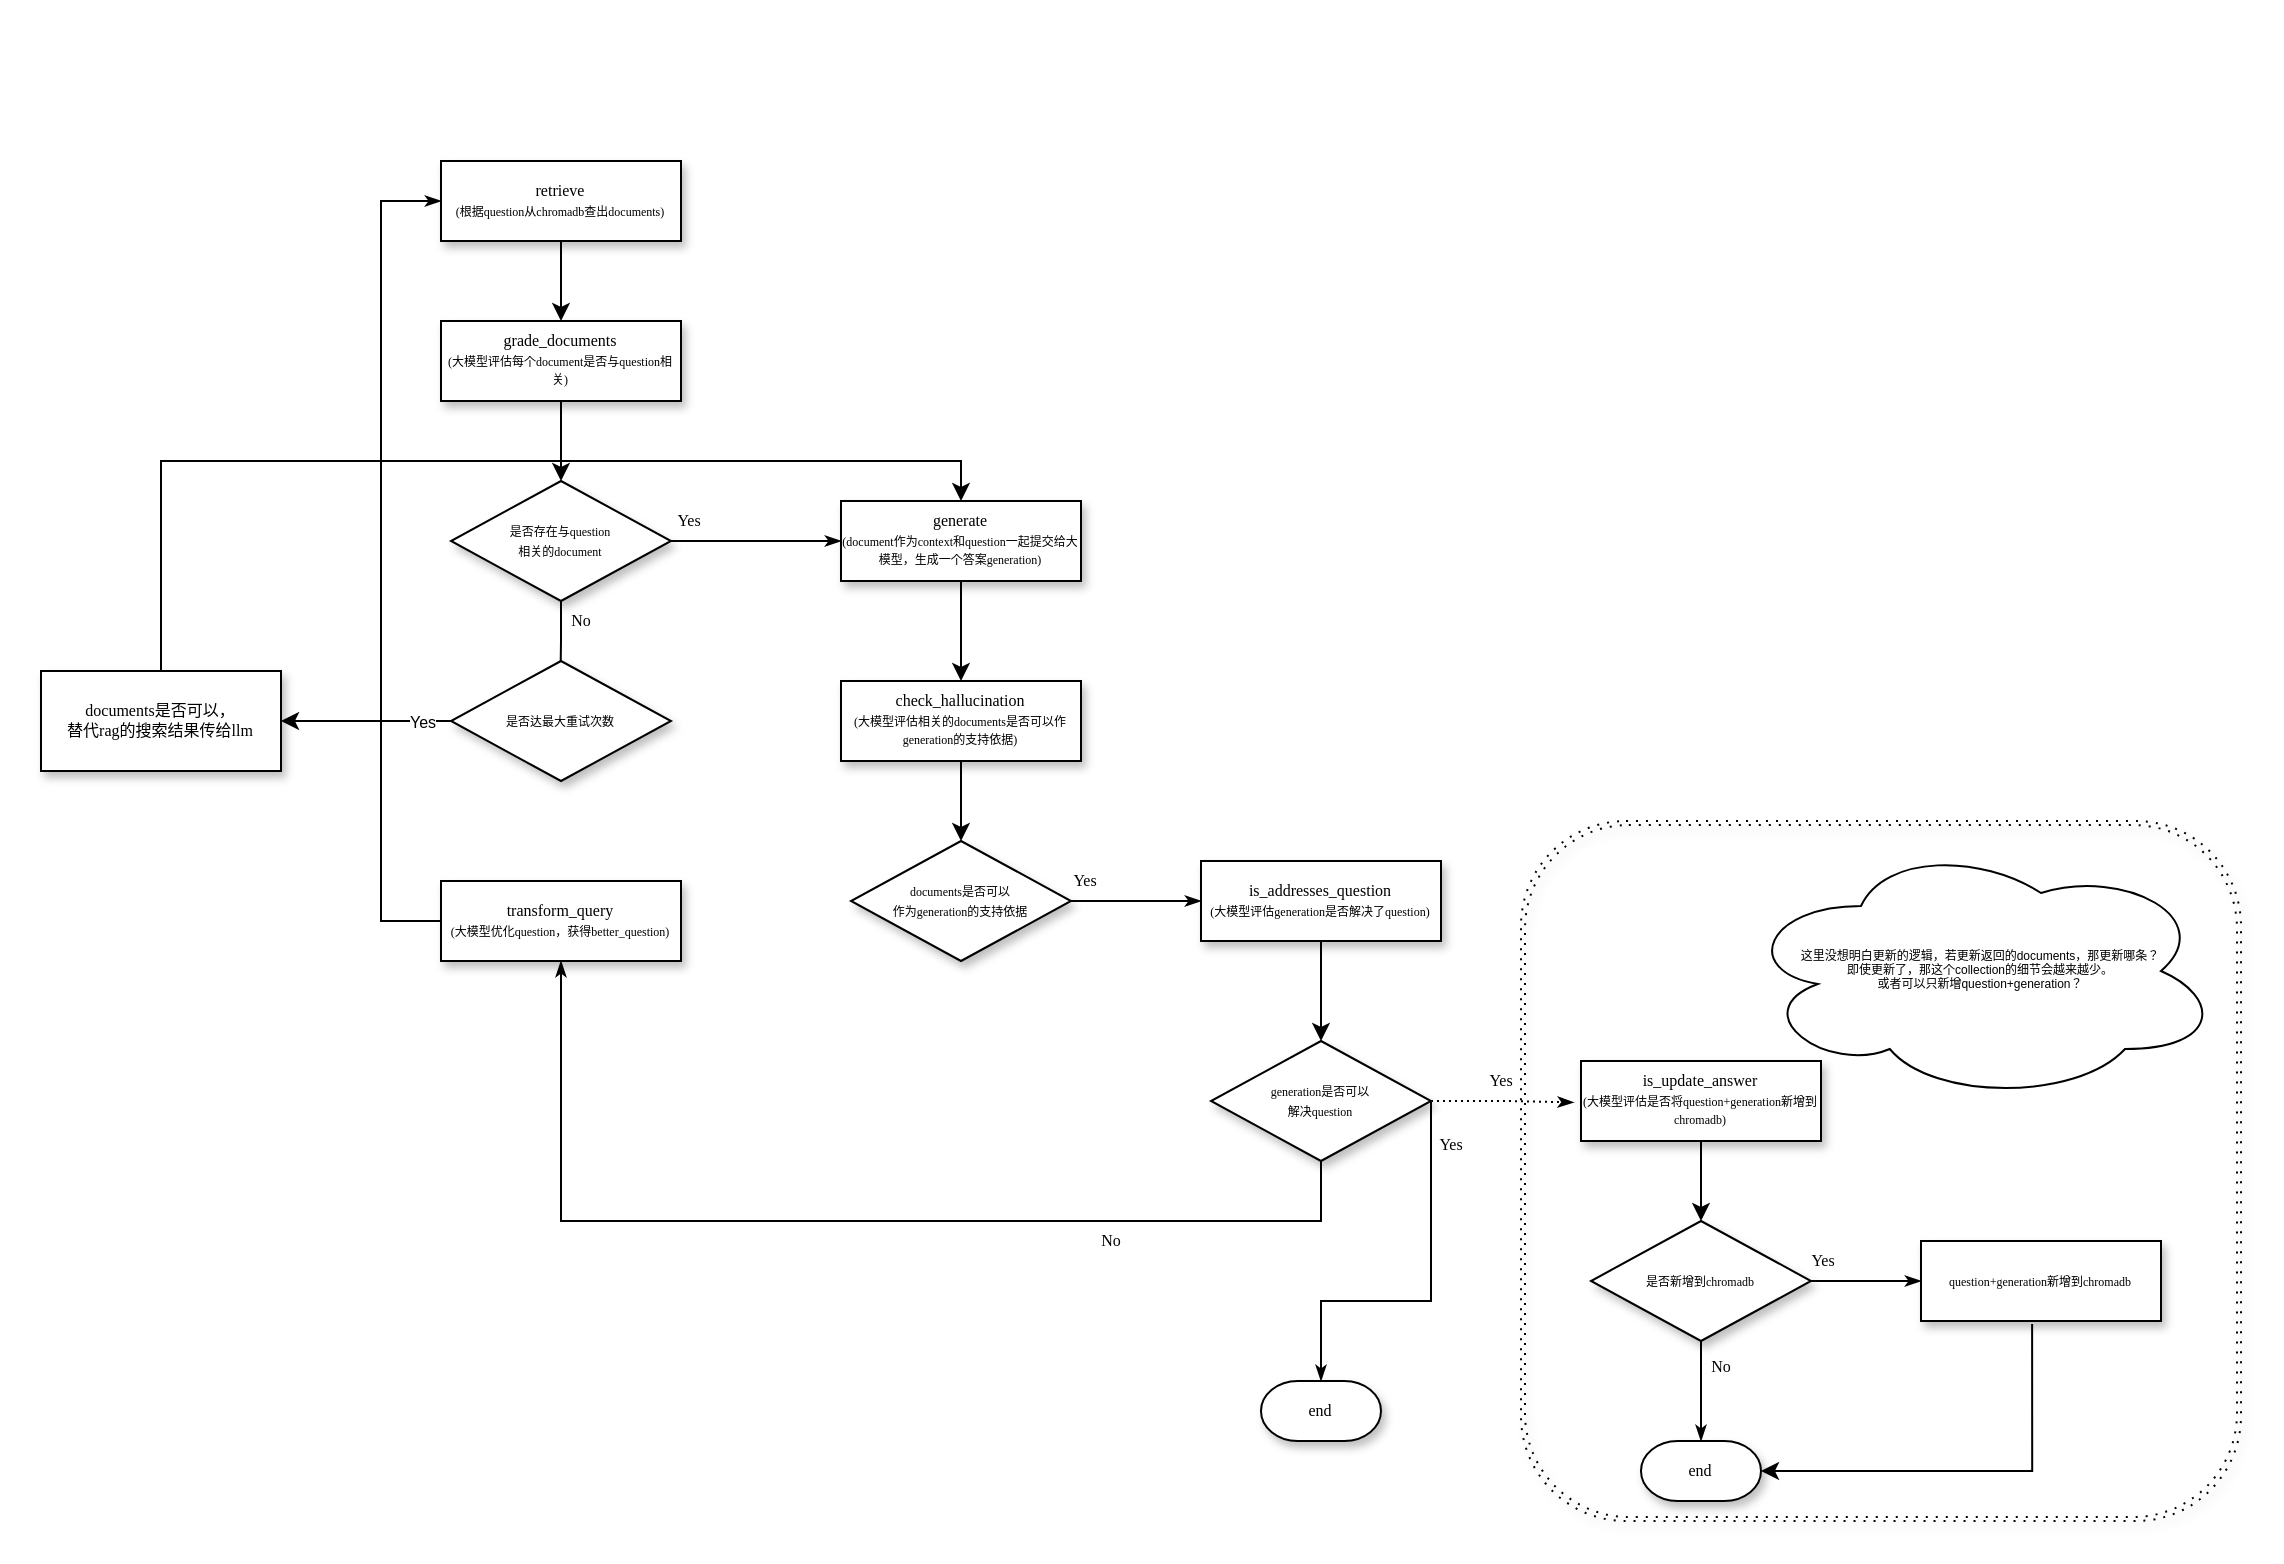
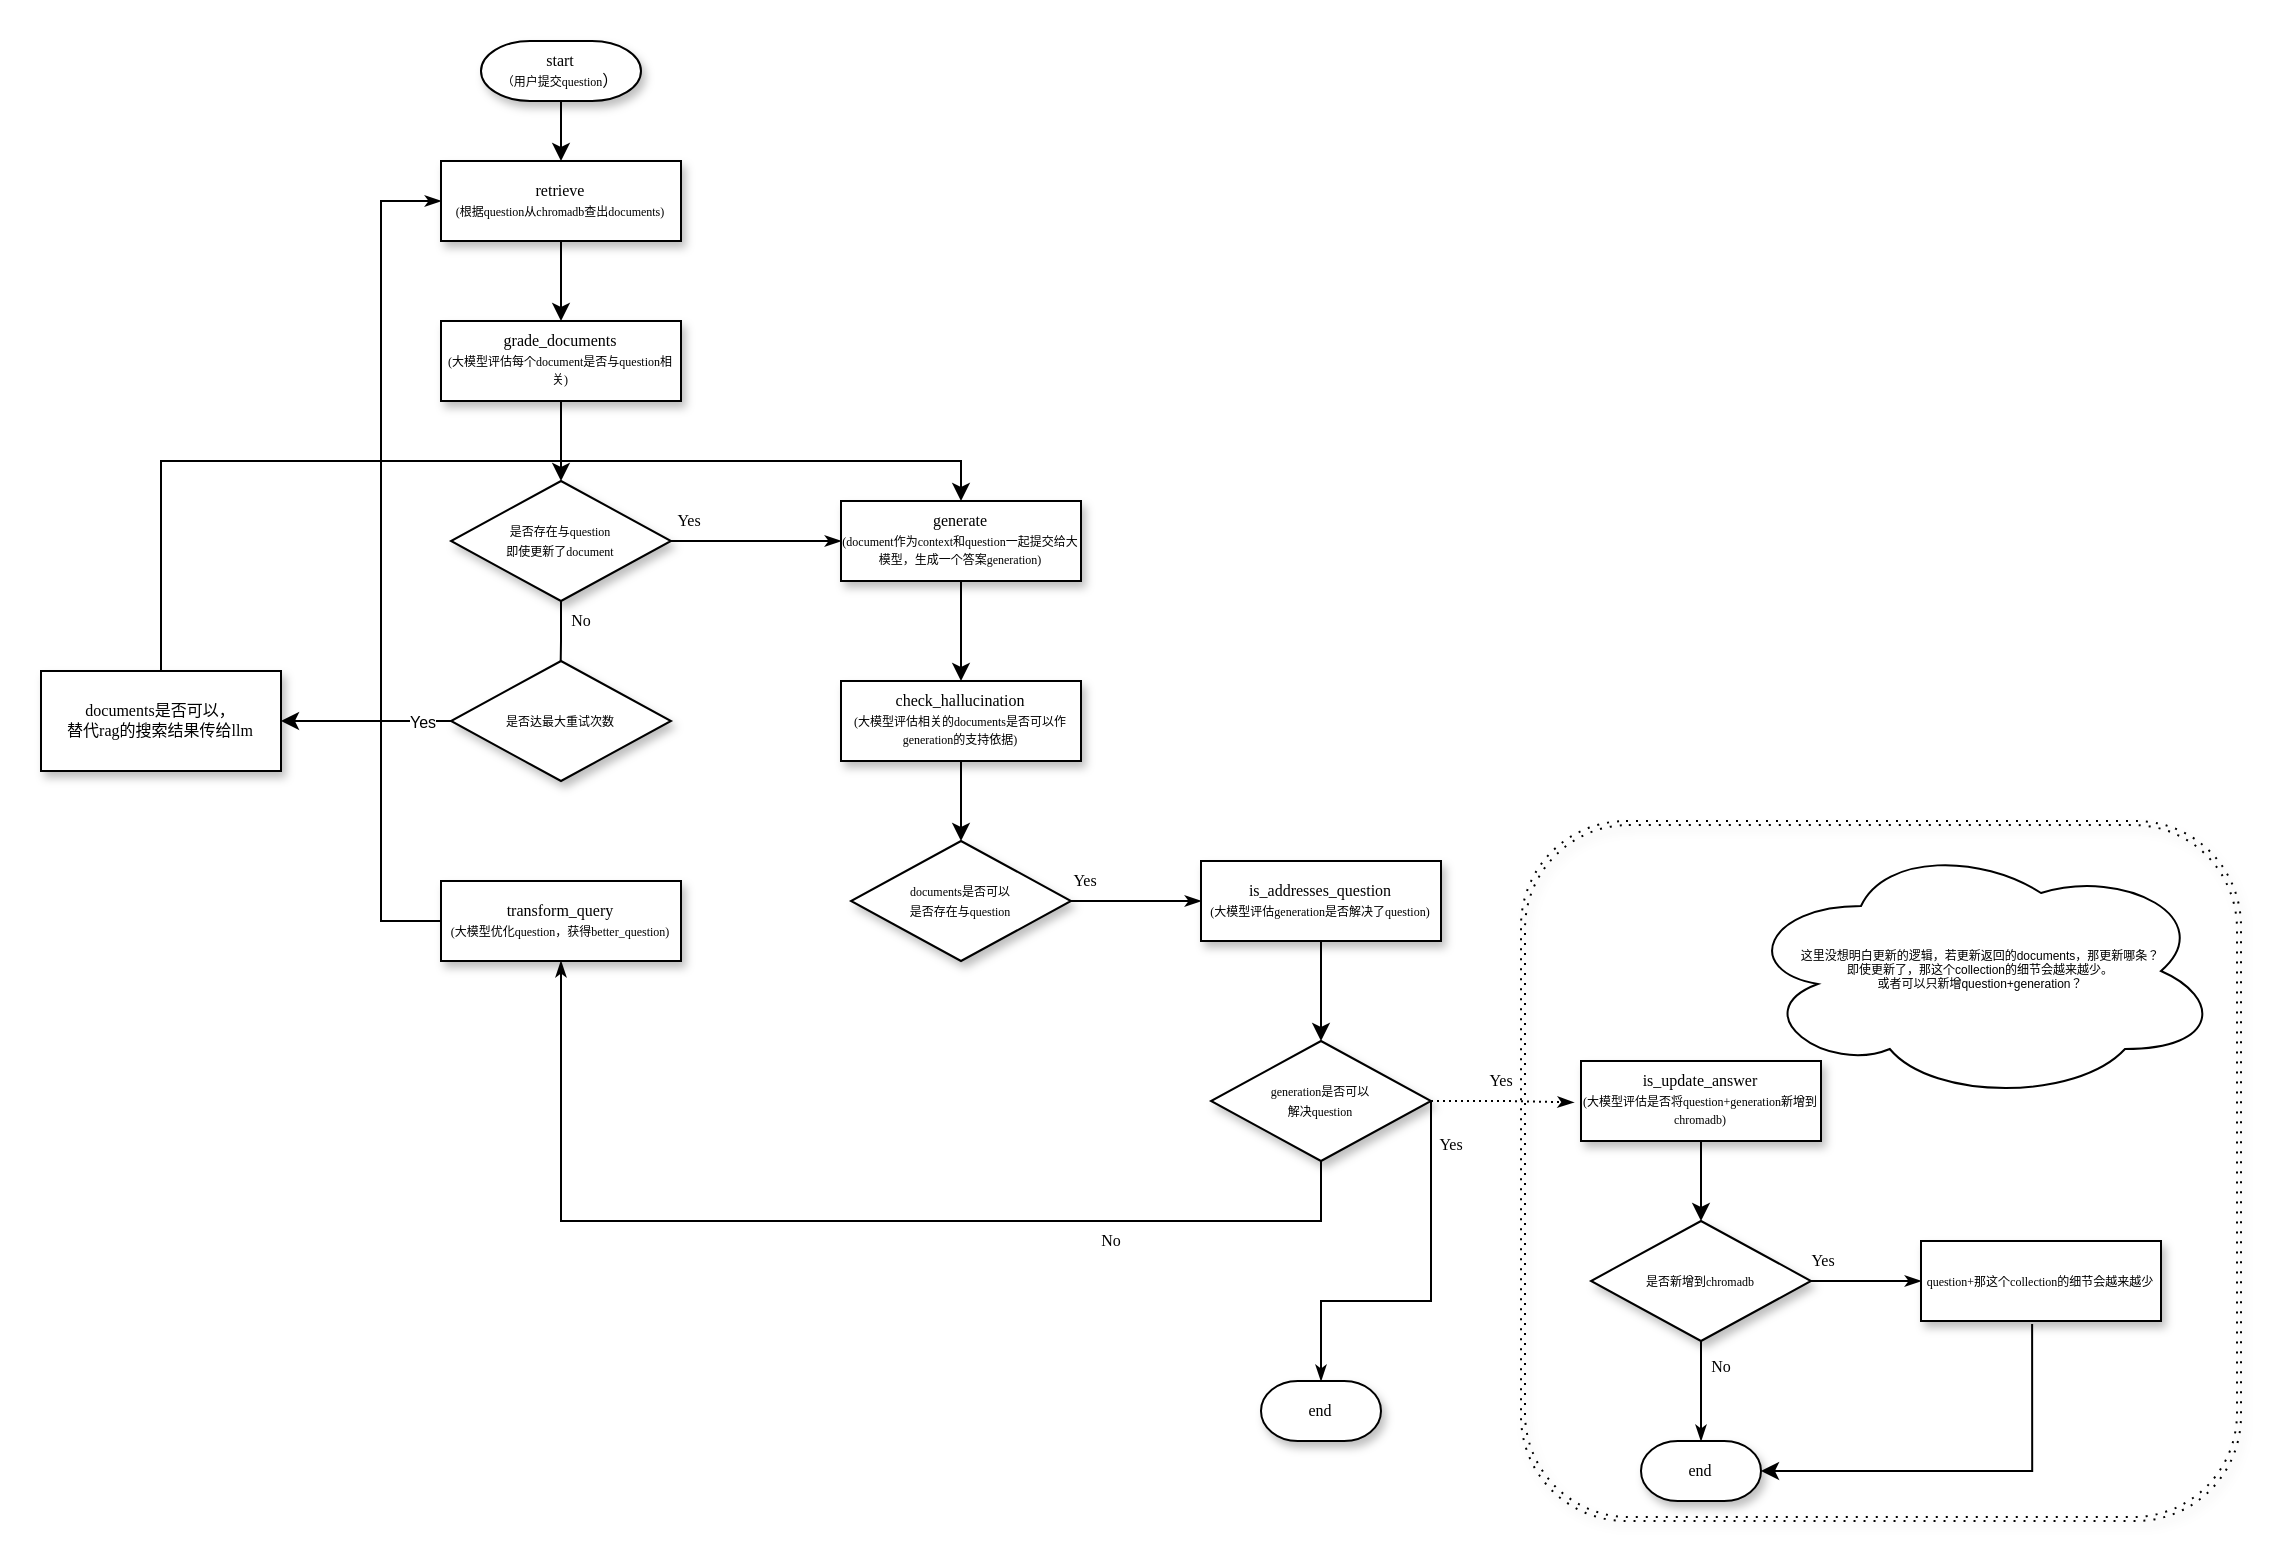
node "start （用户提交question）": added
edge "start （用户提交question）" -> "retrieve (根据question从chromadb查出documents)": added
node "是否存在与question 相关的document": label "是否存在与question 相关的document" -> "是否存在与question 即使更新了document"
node "documents是否可以 作为generation的支持依据": label "documents是否可以 作为generation的支持依据" -> "documents是否可以 是否存在与question"
node "question+generation新增到chromadb": label "question+generation新增到chromadb" -> "question+那这个collection的细节会越来越少"
